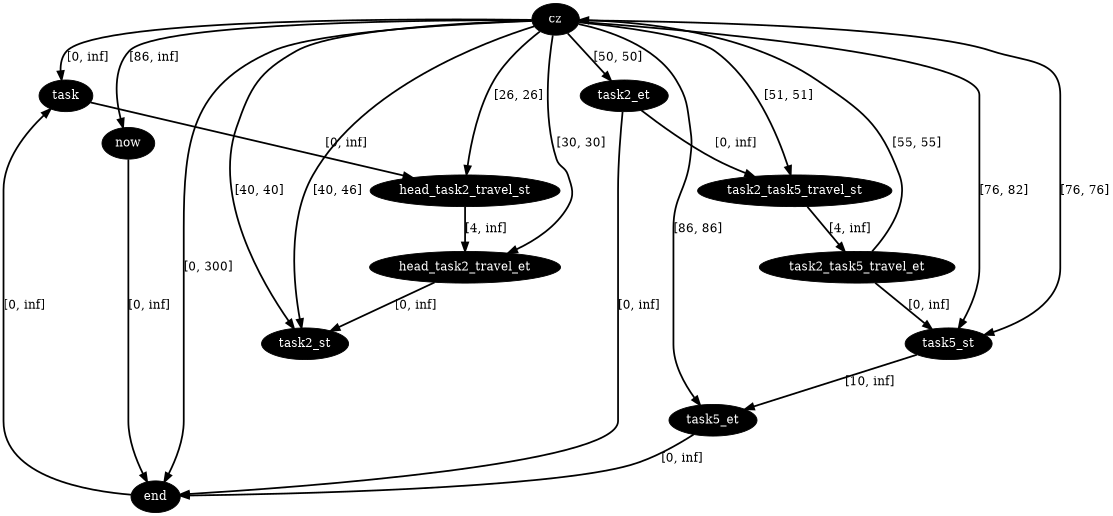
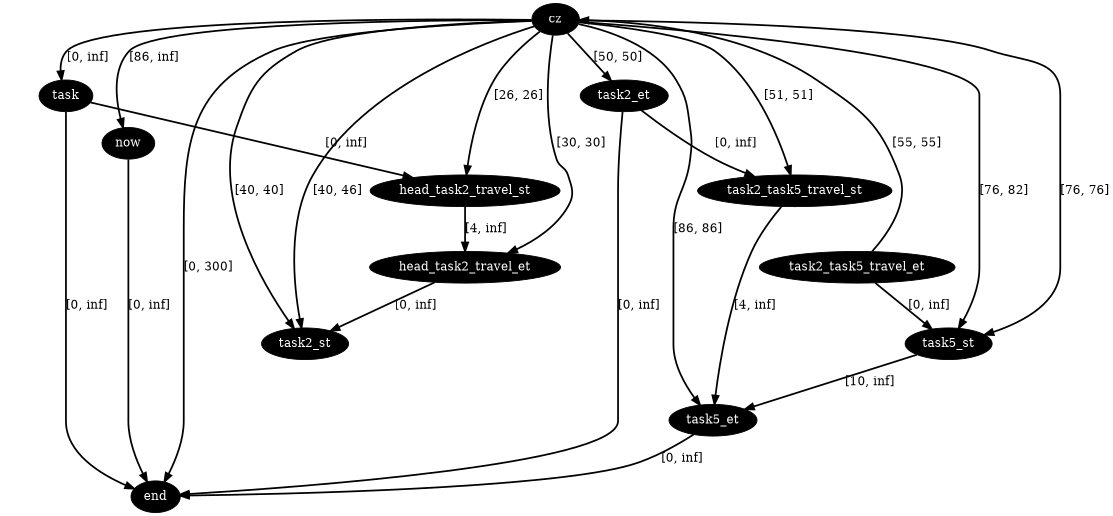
edge "task2_task5_travel_st" -> "task2_task5_travel_et": now "task2_task5_travel_st" -> "task5_et"
edge "end" -> "task": reversed
